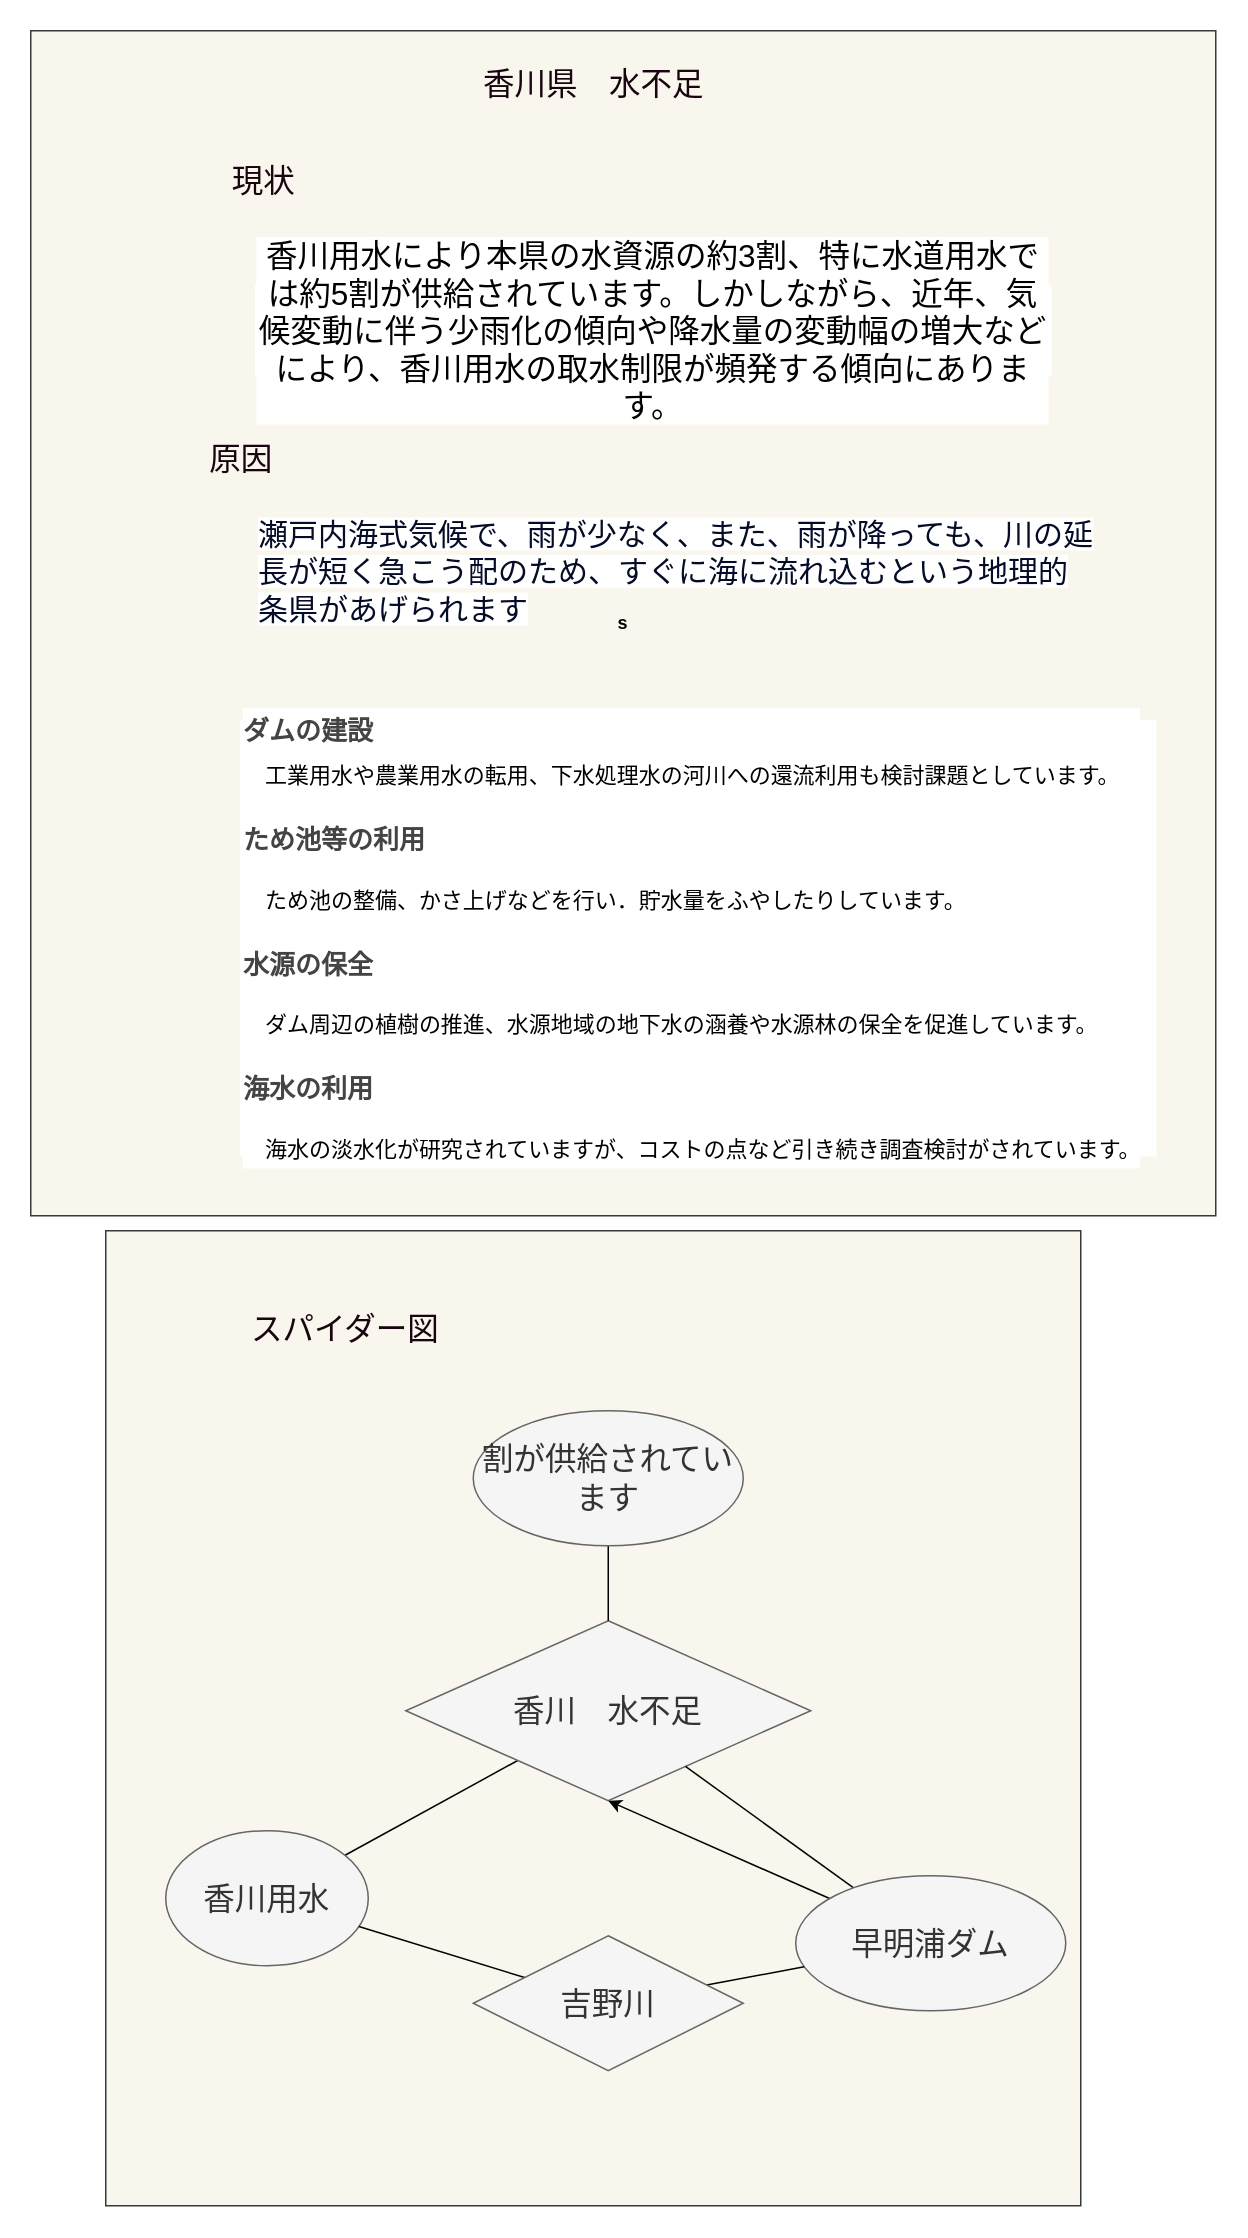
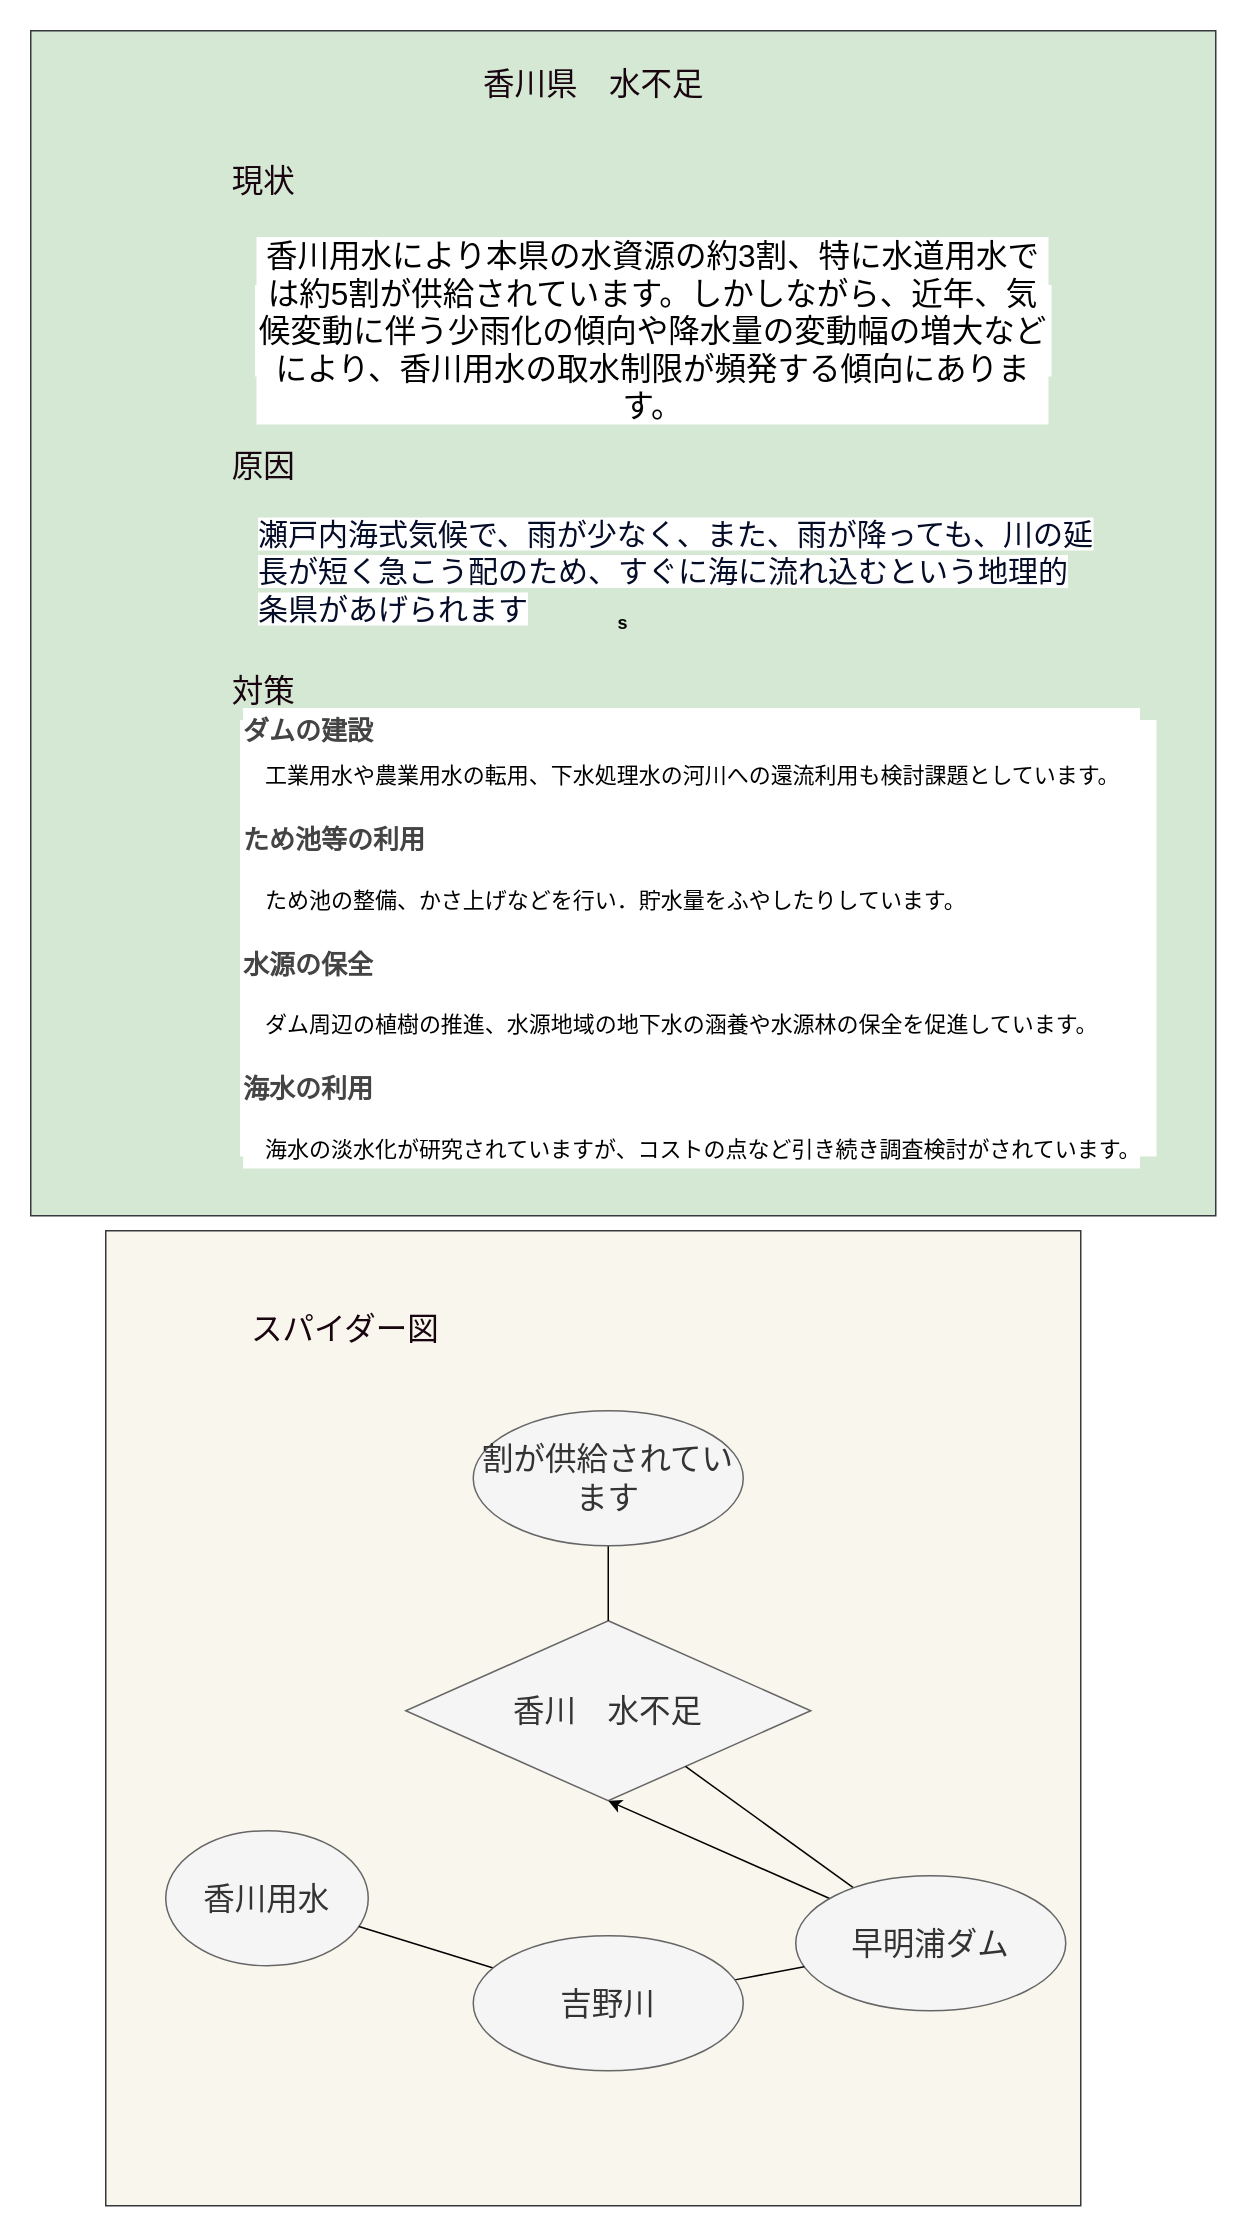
node "原因": moved (241, 458) -> (263, 466)
node "s": fillcolor #f9f7ed -> #d5e8d4
node "対策": added
edge "香川 水不足" -- "香川用水": removed
node "吉野川": shape diamond -> ellipse
